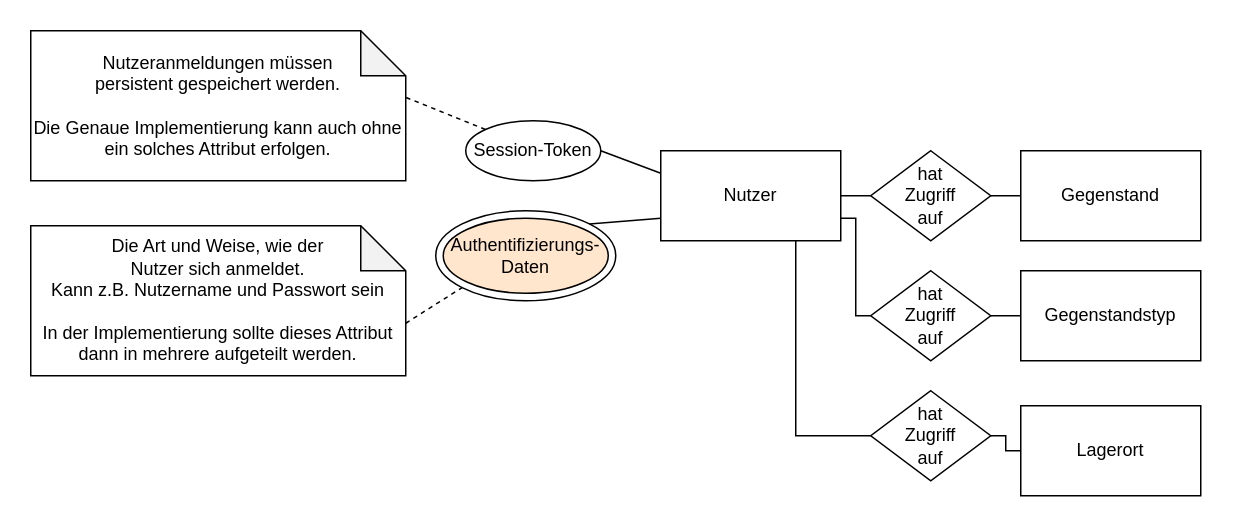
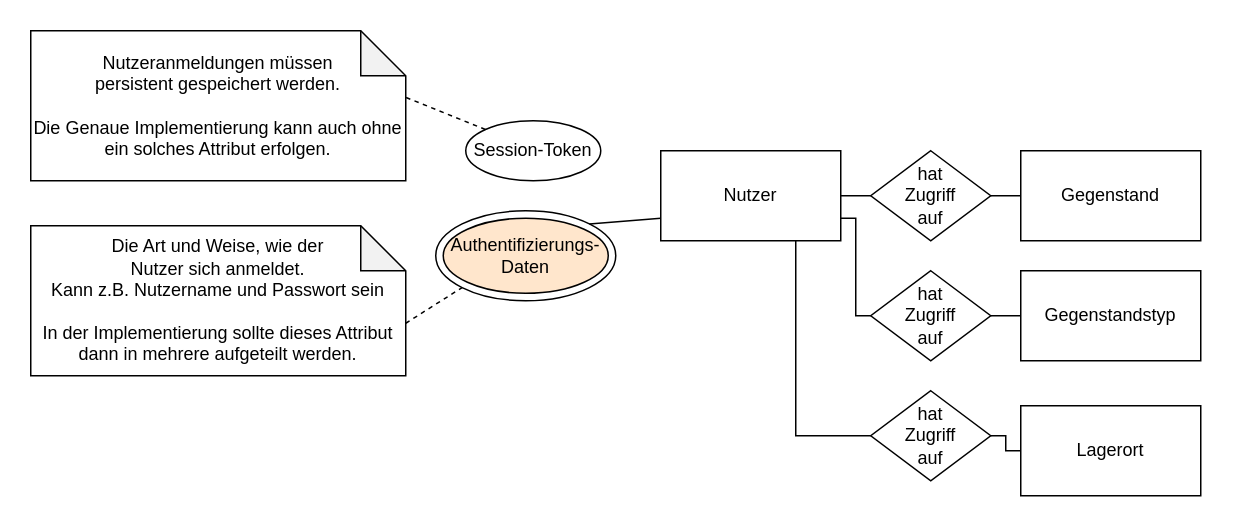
edge "Session-Token" -- "Nutzer": removed
